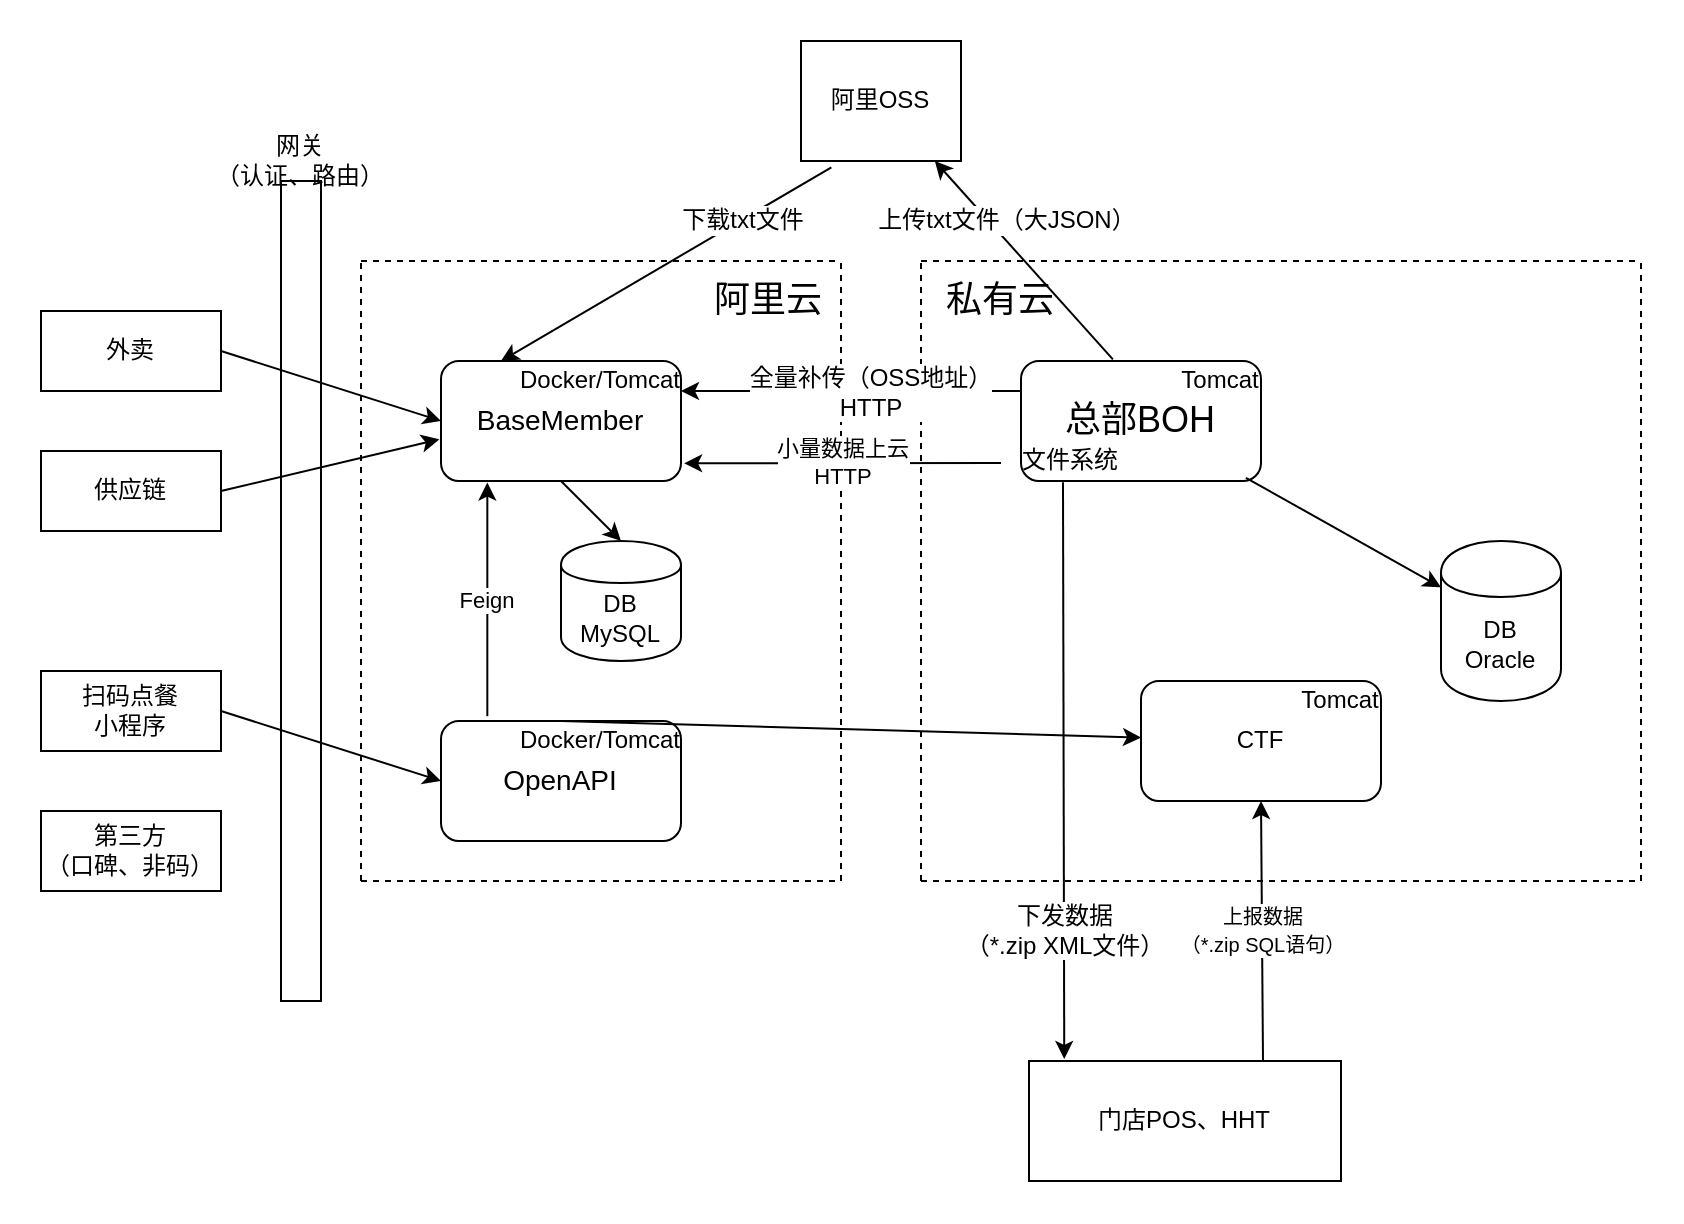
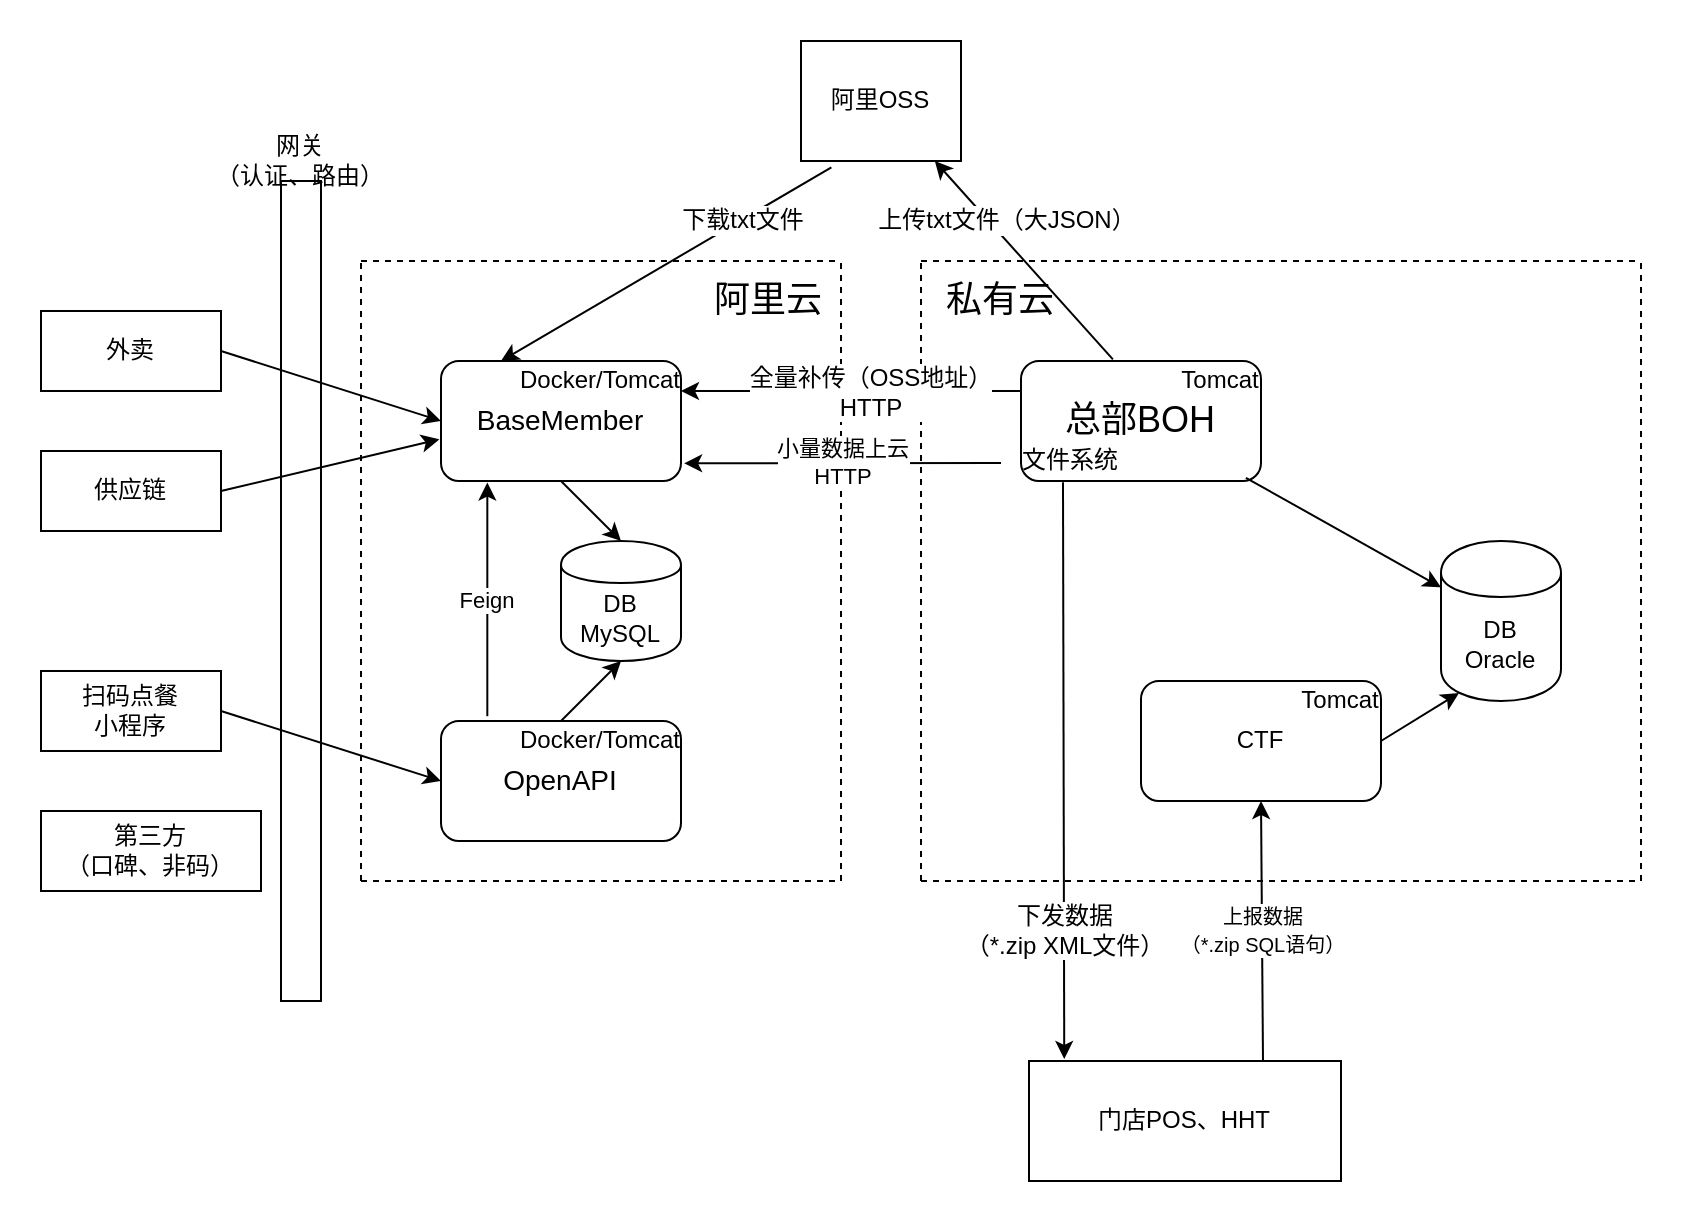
edge "CTF" -> "DB Oracle": added
edge "OpenAPI" -> "CTF": now "OpenAPI" -> "DB MySQL"
node "第三方 （口碑、非码）": size 180x80 -> 220x80
